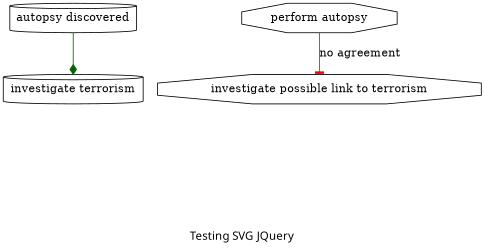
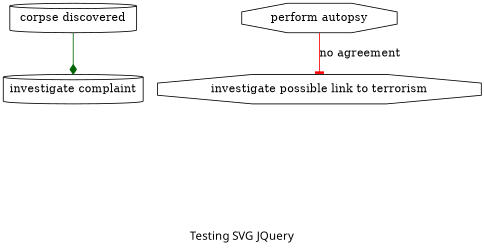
node "autopsy discovered": label "autopsy discovered" -> "corpse discovered"
node "investigate terrorism": label "investigate terrorism" -> "investigate complaint"
